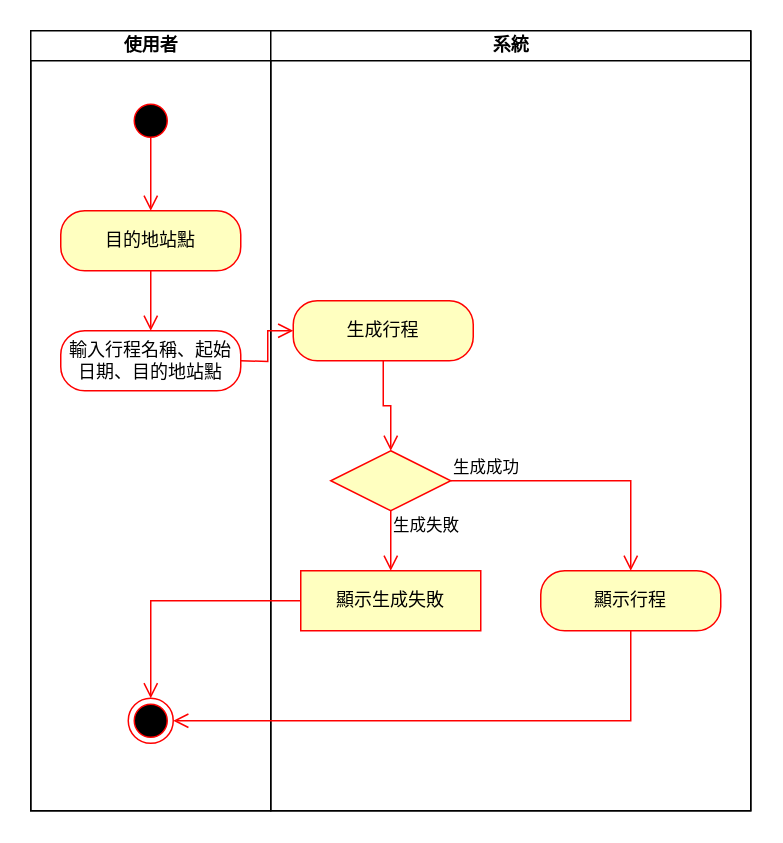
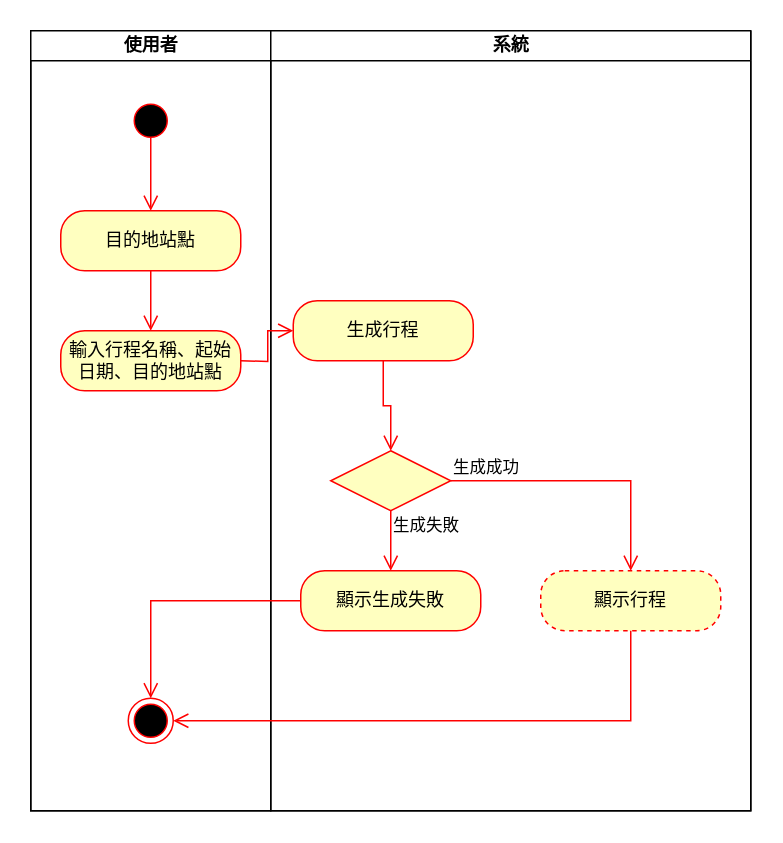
node "輸入行程名稱、起始日期、目的地站點": fillcolor #ffffff -> #ffffc0
node "顯示生成失敗": shape rectangle -> rounded rectangle
node "顯示行程": style solid -> dashed
